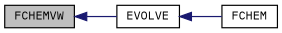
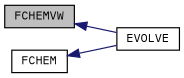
edge "FCHEM" -> "EVOLVE": reversed
